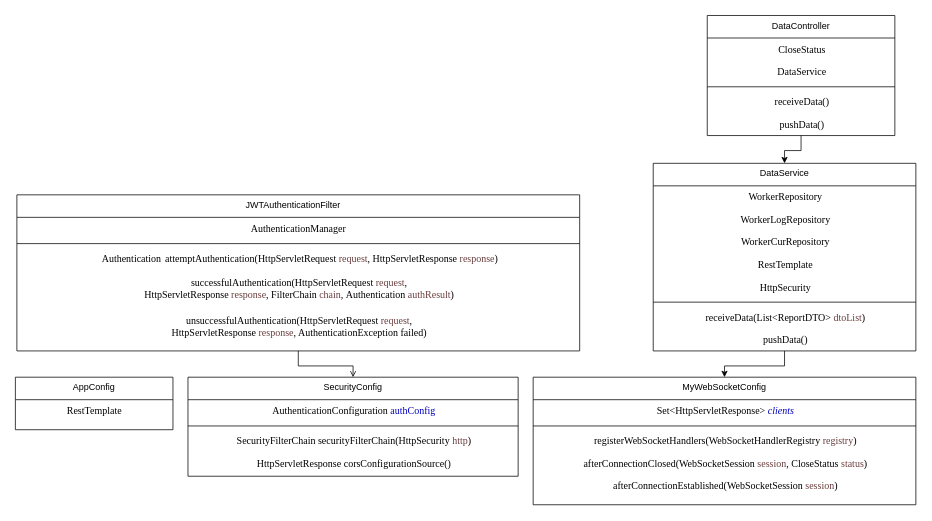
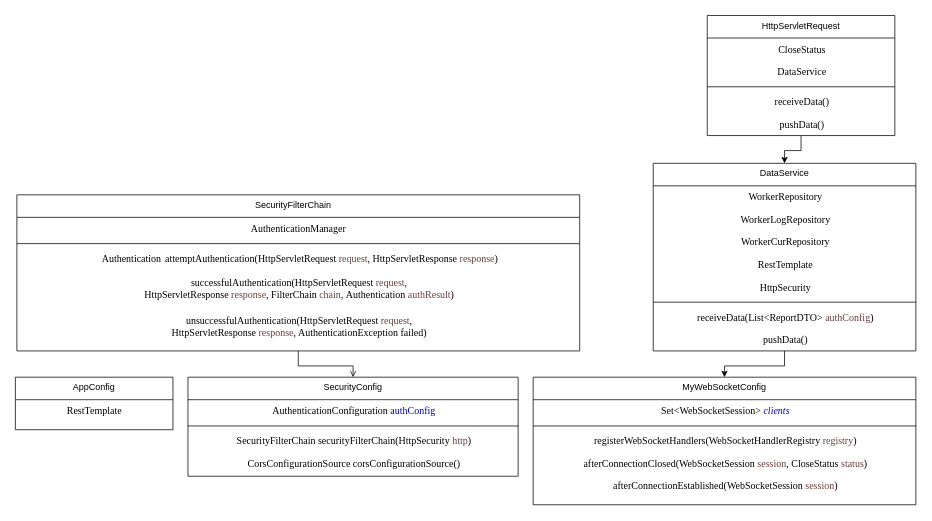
node "DataController": label "DataController" -> "HttpServletRequest"
node "JWTAuthenticationFilter": label "JWTAuthenticationFilter" -> "SecurityFilterChain"
node "receiveData(List<ReportDTO> dtoList)": label "receiveData(List<ReportDTO> dtoList)" -> "receiveData(List<ReportDTO> authConfig)"
node "Set<HttpServletResponse> clients": label "Set<HttpServletResponse> clients" -> "Set<WebSocketSession> clients"
node "HttpServletResponse corsConfigurationSource()": label "HttpServletResponse corsConfigurationSource()" -> "CorsConfigurationSource corsConfigurationSource()"
